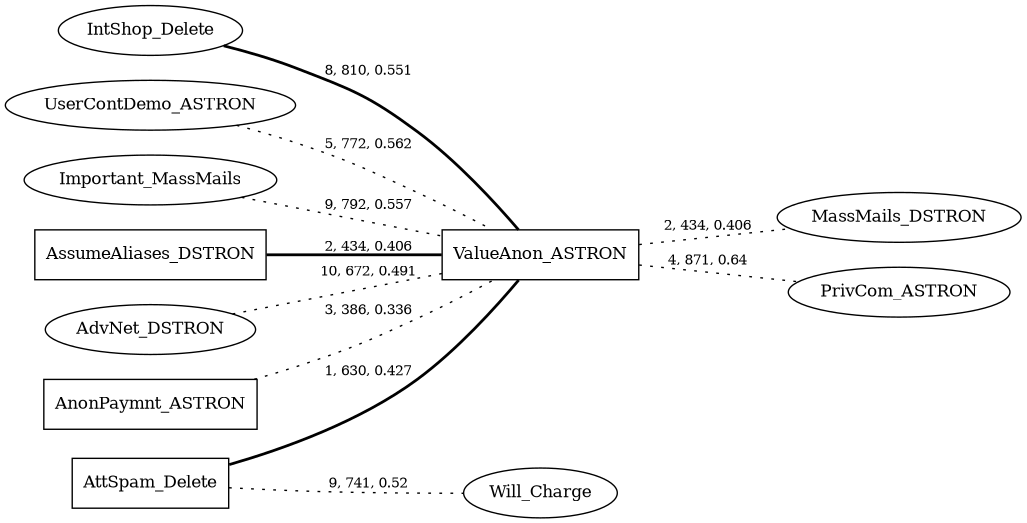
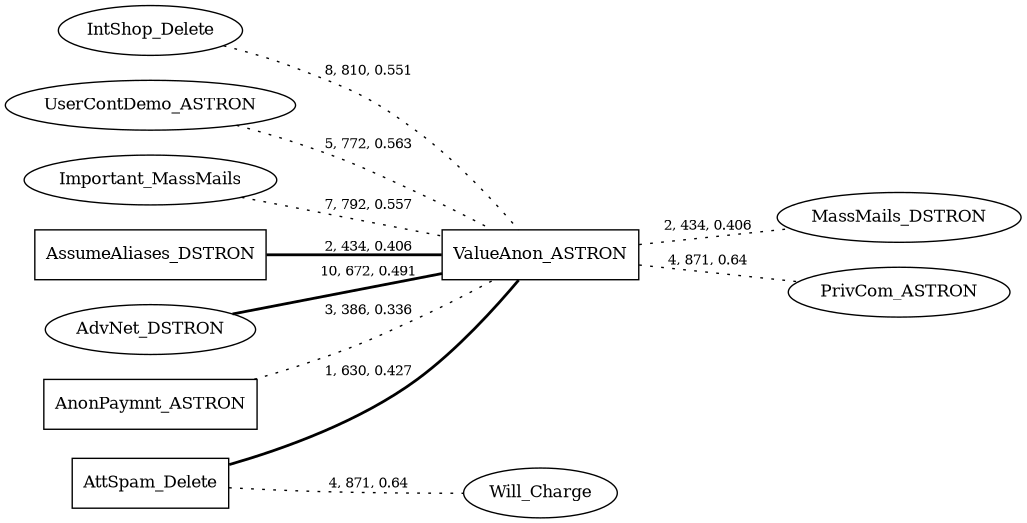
edge "IntShop_Delete" -- "ValueAnon_ASTRON": style bold -> dotted
edge "UserContDemo_ASTRON" -- "ValueAnon_ASTRON": label "5, 772, 0.562" -> "5, 772, 0.563"
edge "Important_MassMails" -- "ValueAnon_ASTRON": label "9, 792, 0.557" -> "7, 792, 0.557"
edge "ValueAnon_ASTRON" -- "AdvNet_DSTRON": style dotted -> bold
edge "AttSpam_Delete" -- "Will_Charge": label "9, 741, 0.52" -> "4, 871, 0.64"
